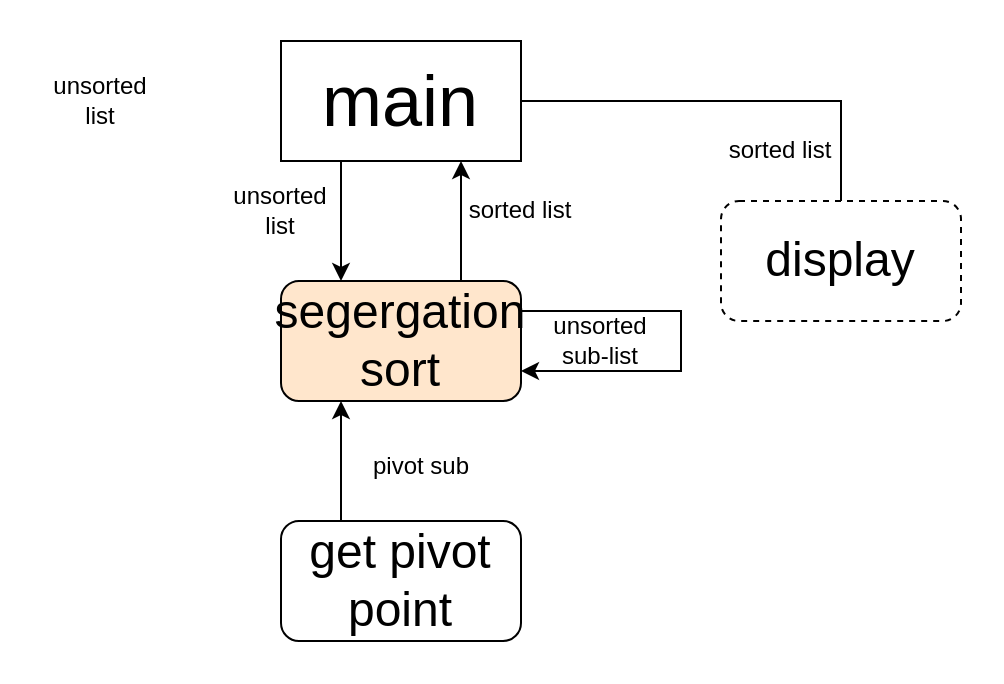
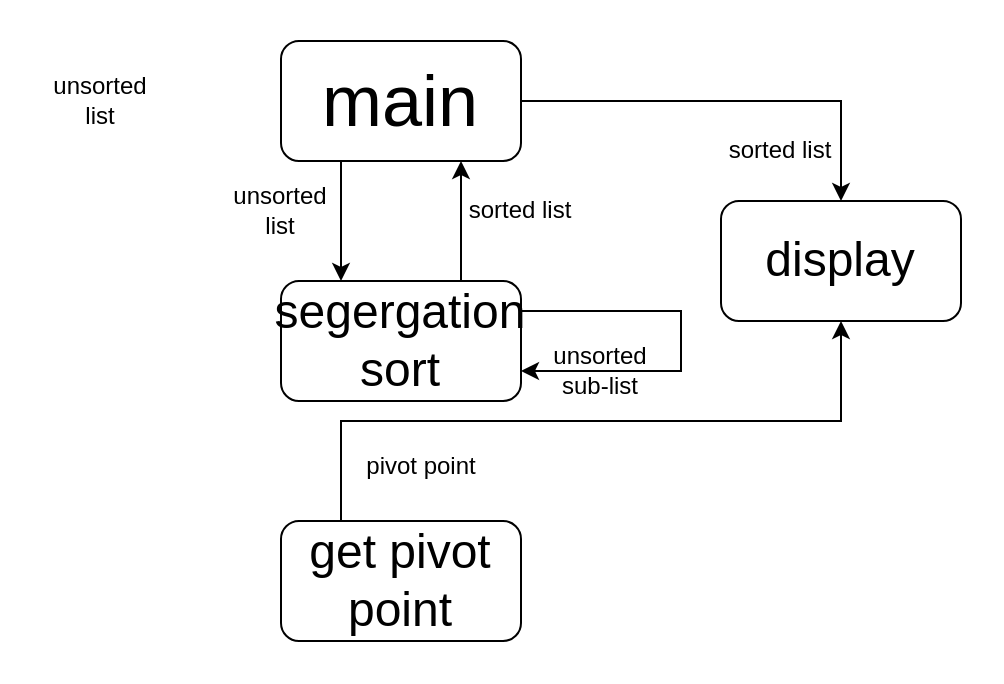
node "main": shape rectangle -> rounded rectangle
edge "main" -- "display": arrowhead none -> classic
node "display": style dashed -> solid
node "segergation sort": fillcolor #ffe6cc -> #ffffff
node "unsorted sub-list": moved (601, 341) -> (601, 371)
edge "get pivot point" -> "segergation sort": now "get pivot point" -> "display"
node "pivot sub": label "pivot sub" -> "pivot point"
